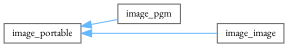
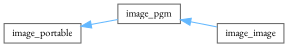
edge "image_image" -> "image_portable": now "image_image" -> "image_pgm"
